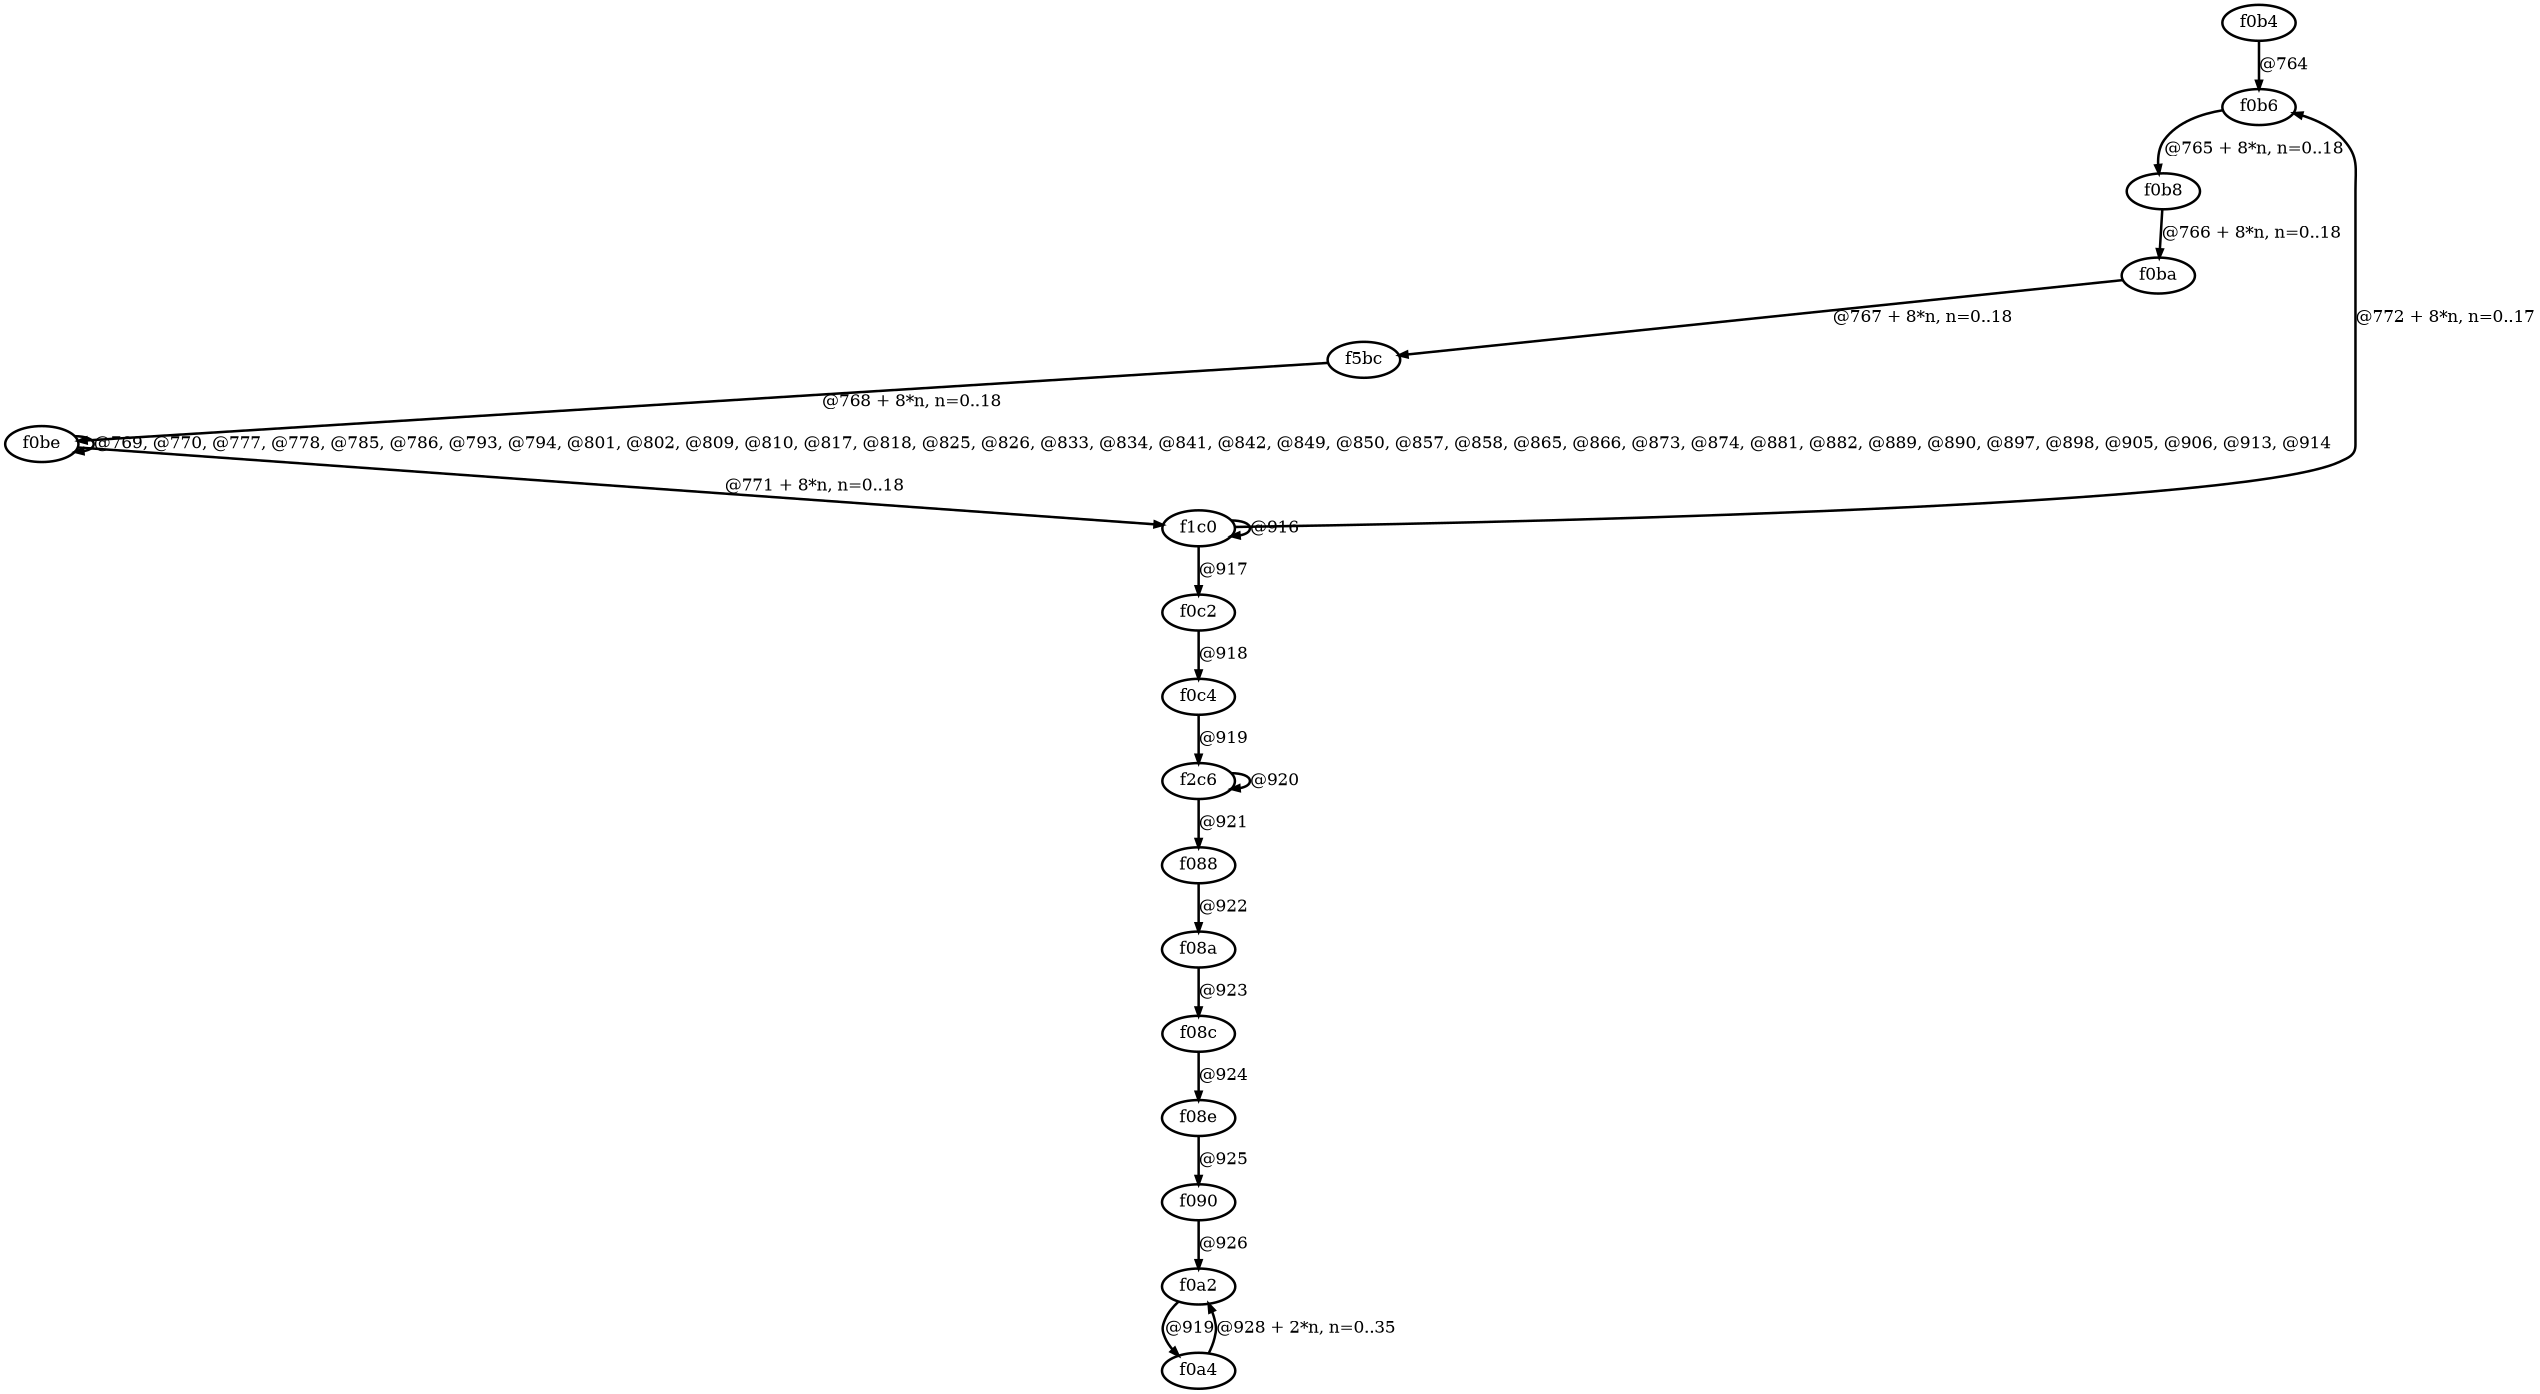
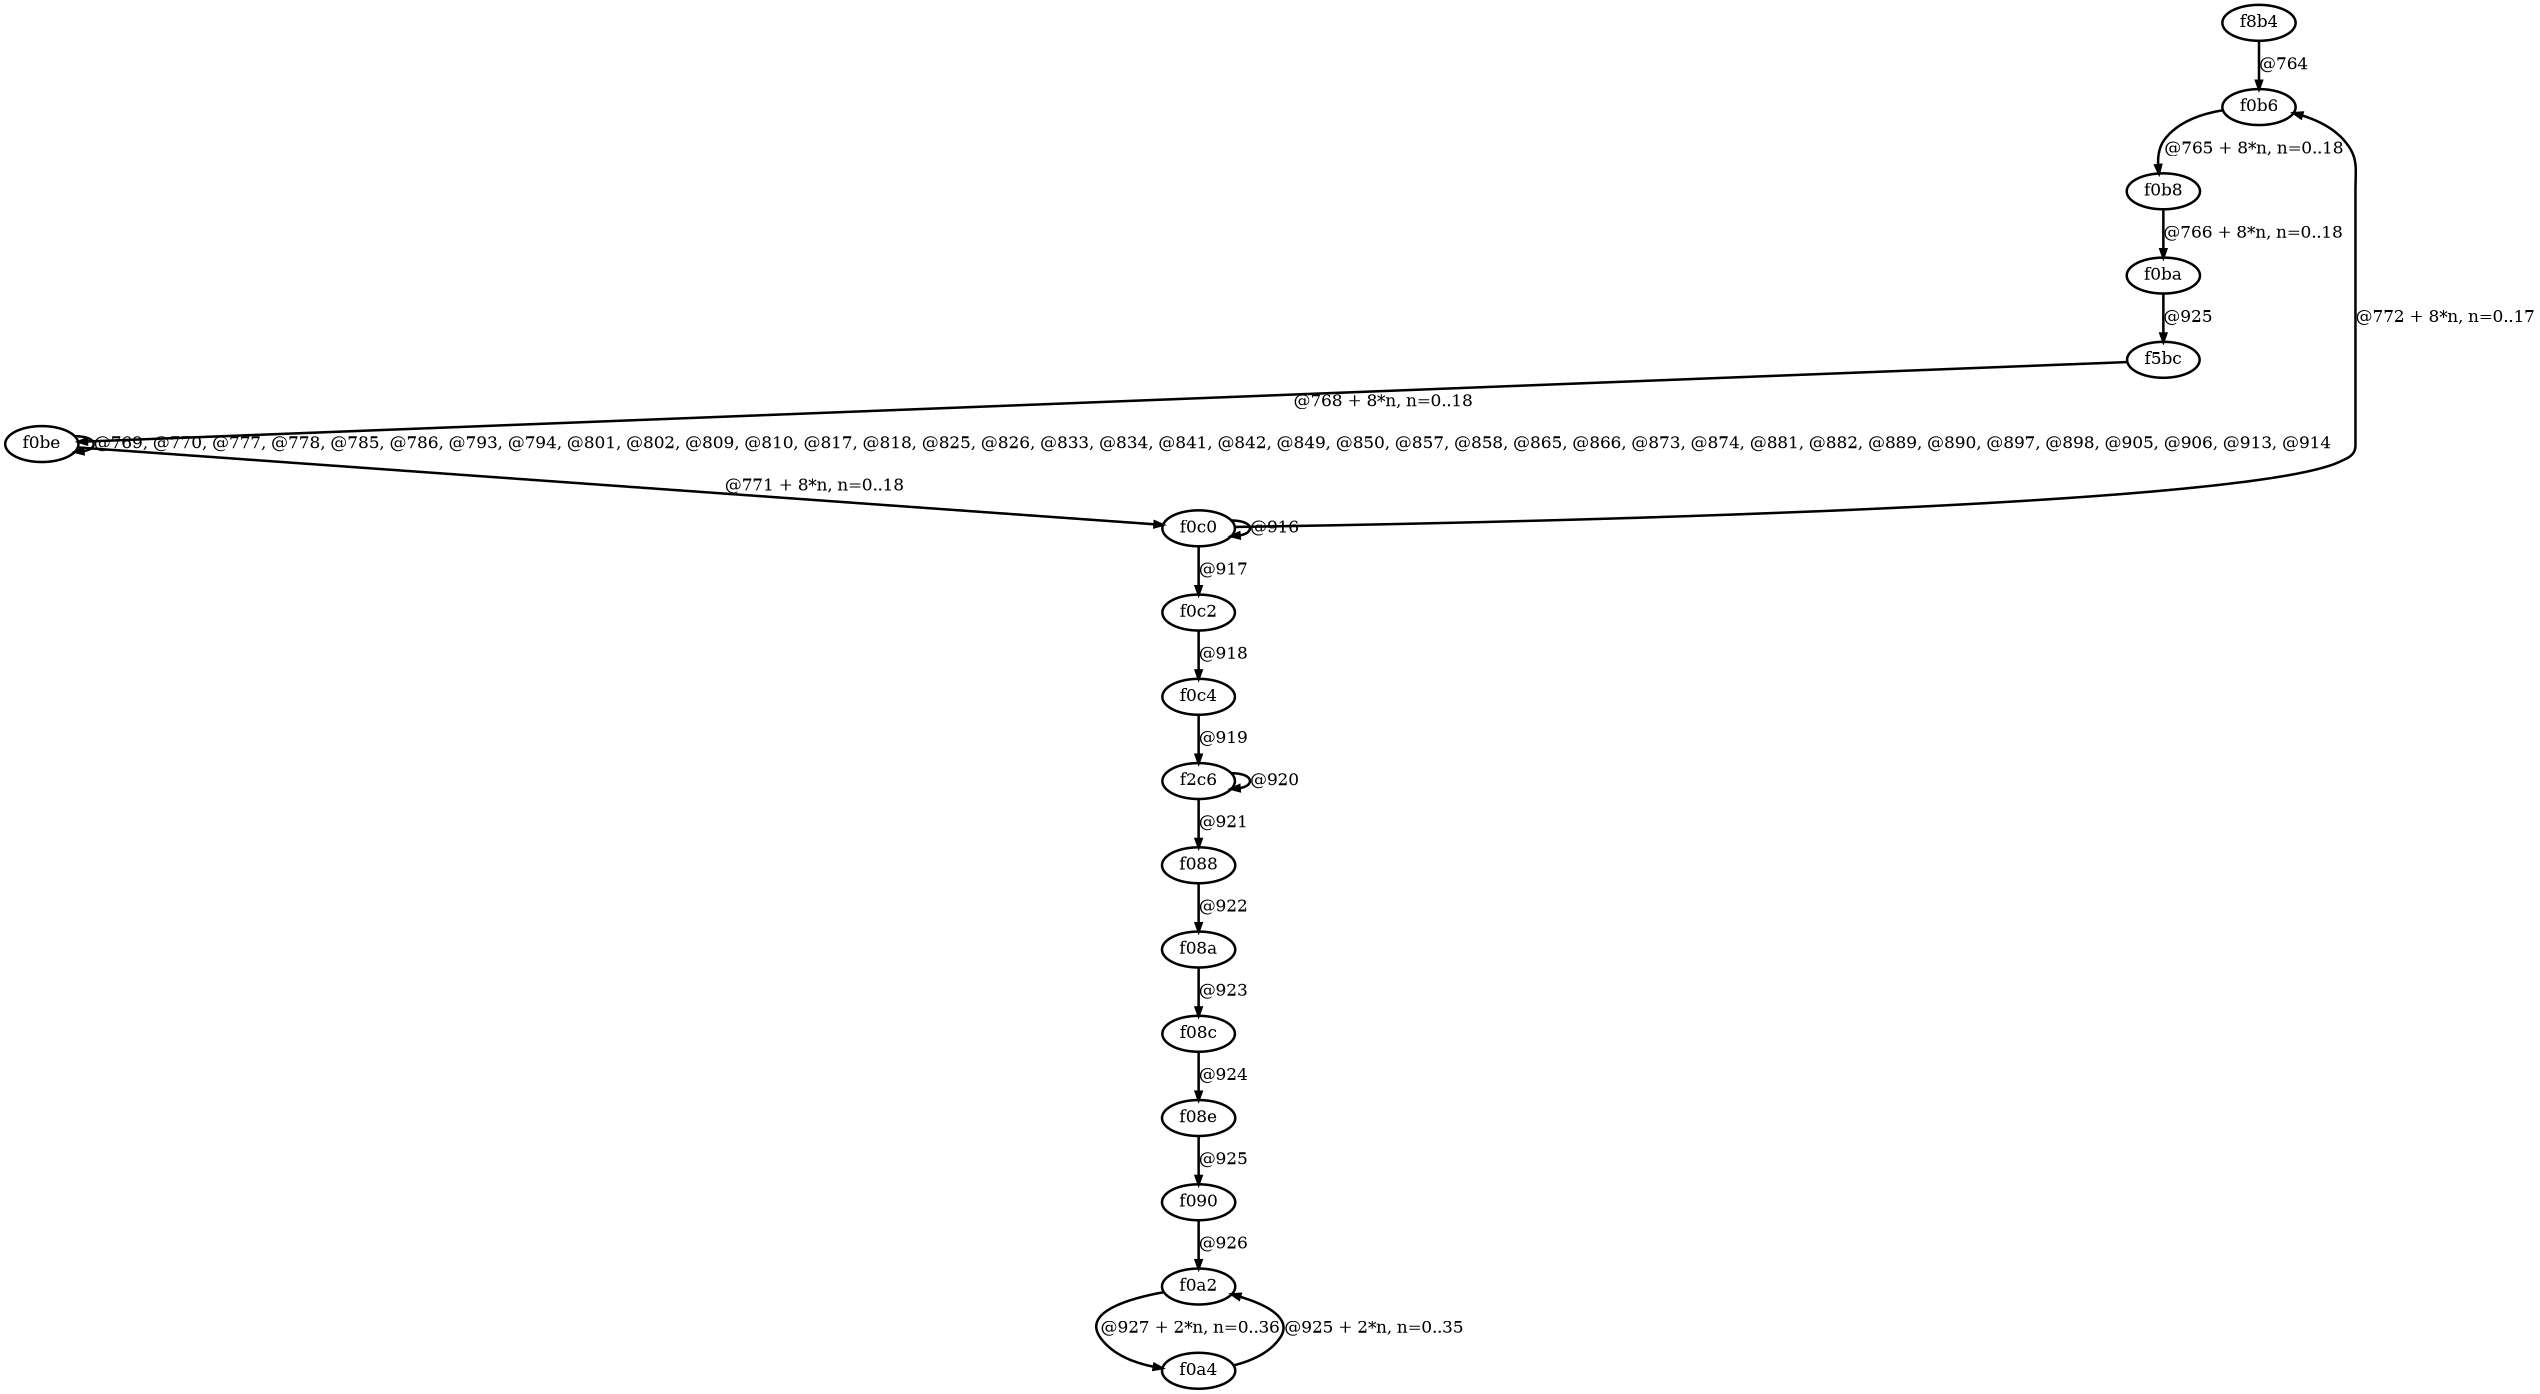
node "f0b4": label "f0b4" -> "f8b4"
edge "f0ba" -> "f5bc": label "@767 + 8*n, n=0..18" -> "@925"
node "f1c0": label "f1c0" -> "f0c0"
edge "f0a2" -> "f0a4": label "@919" -> "@927 + 2*n, n=0..36"
edge "f0a4" -> "f0a2": label "@928 + 2*n, n=0..35" -> "@925 + 2*n, n=0..35"
